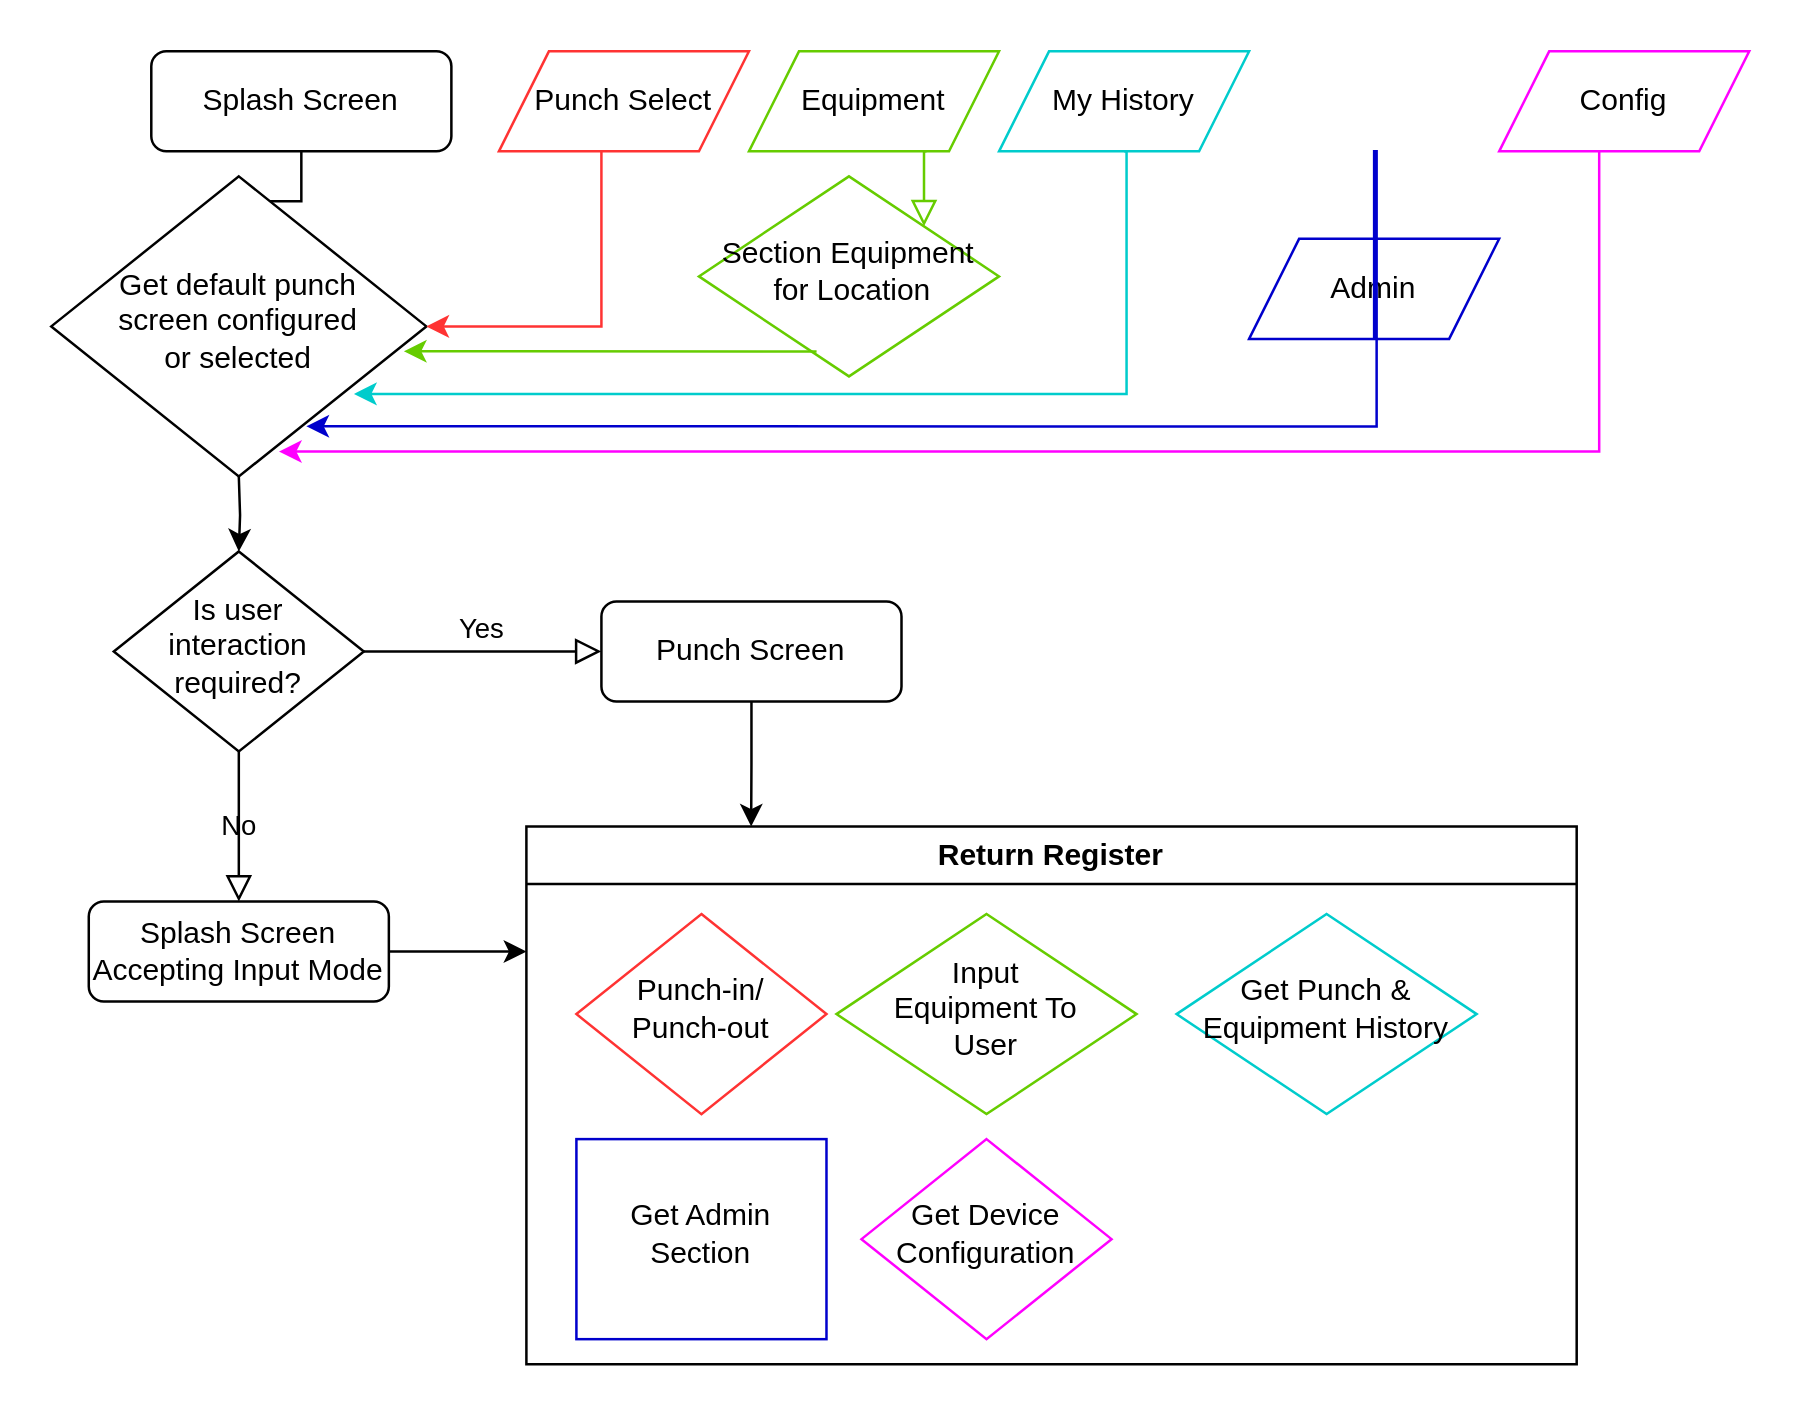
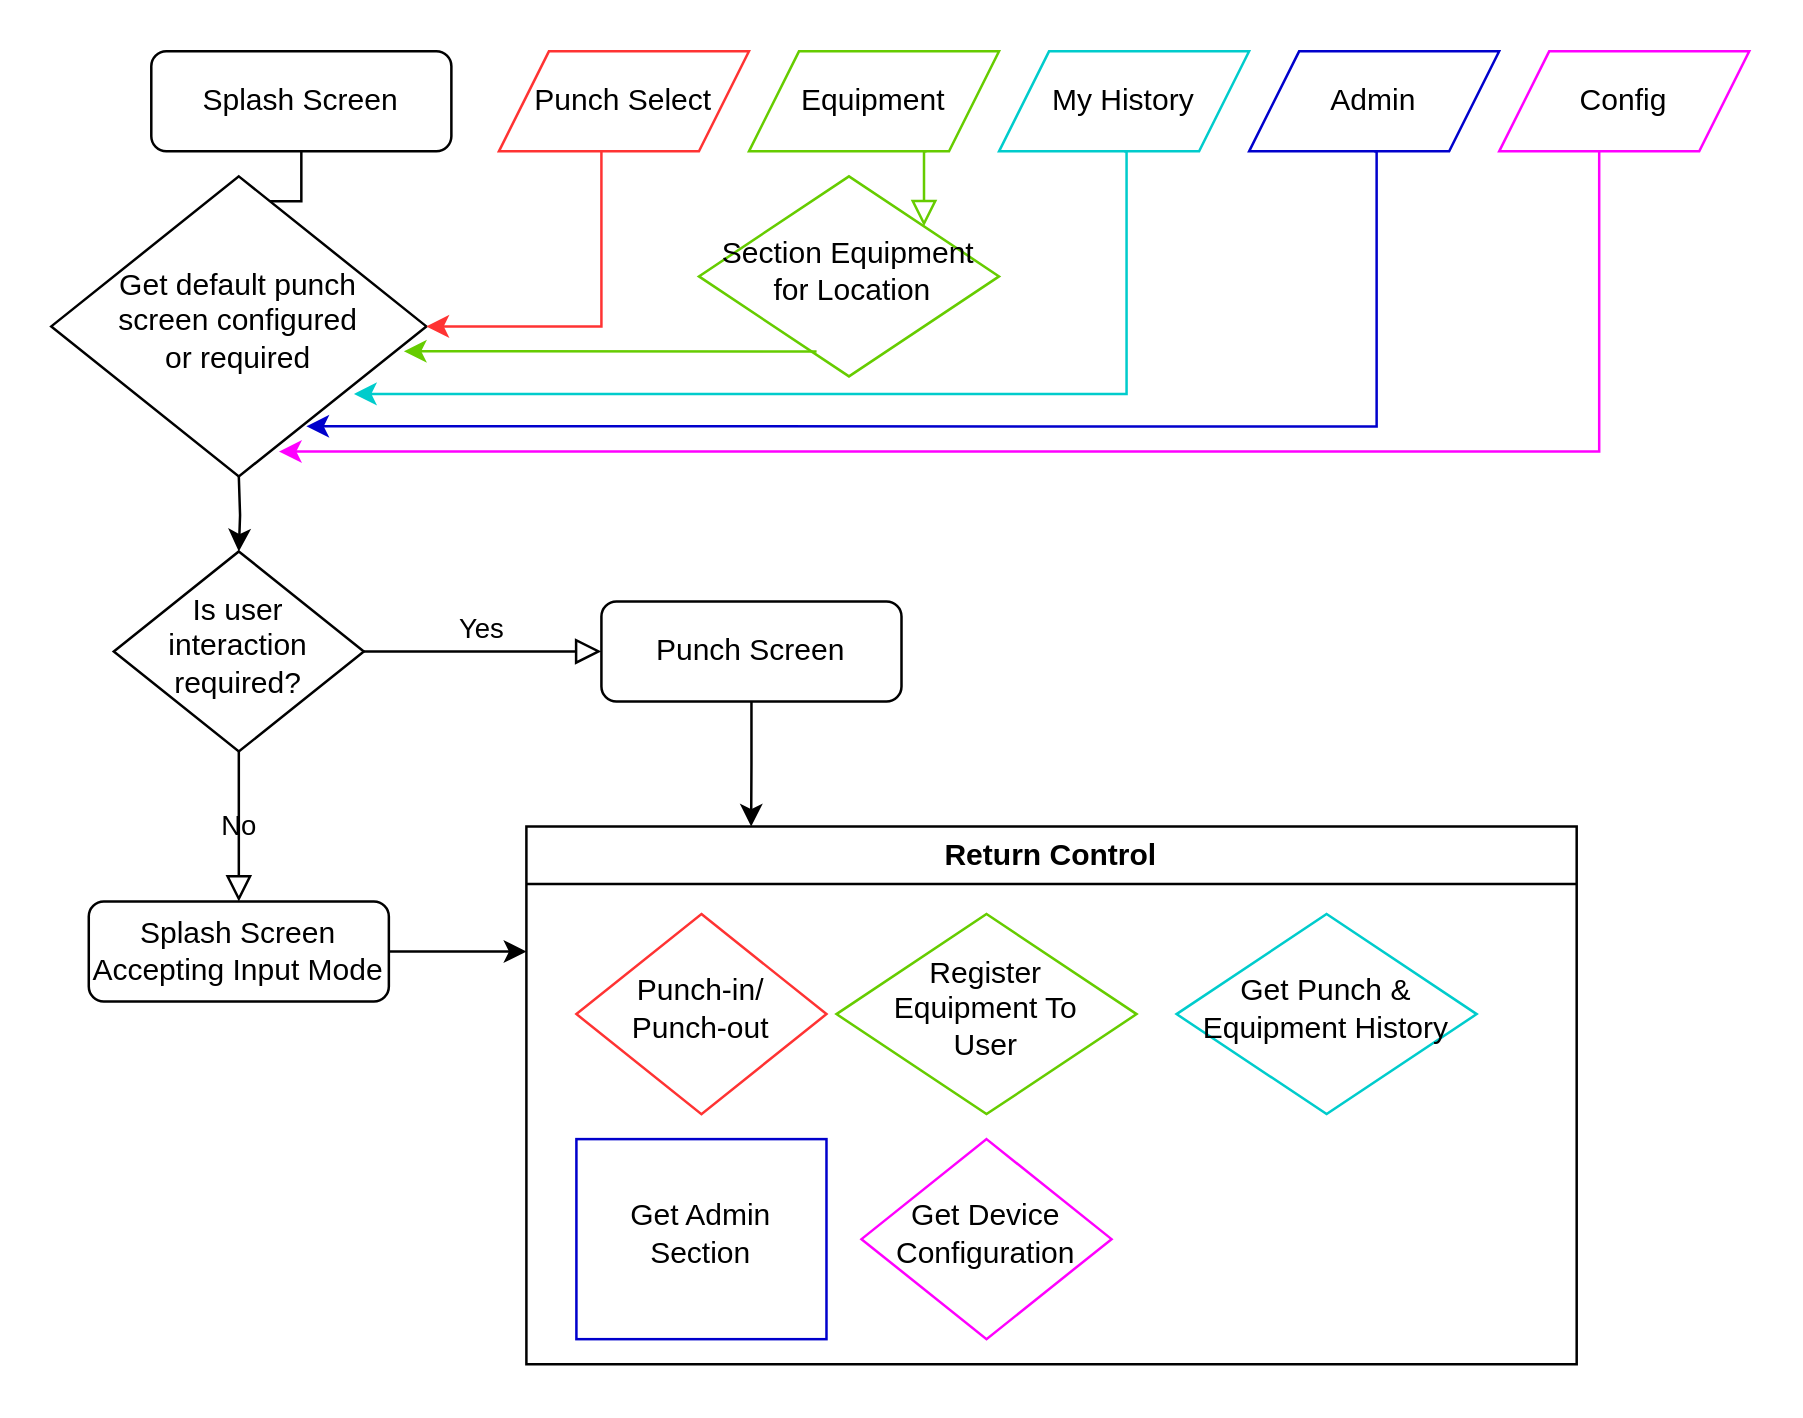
node "Admin": moved (1374, 289) -> (1374, 101)
node "Get default punch screen configured or selected": label "Get default punch screen configured or selected" -> "Get default punch screen configured or required"
node "Return Register": label "Return Register" -> "Return Control"
node "Input Equipment To User": label "Input Equipment To User" -> "Register Equipment To User"
